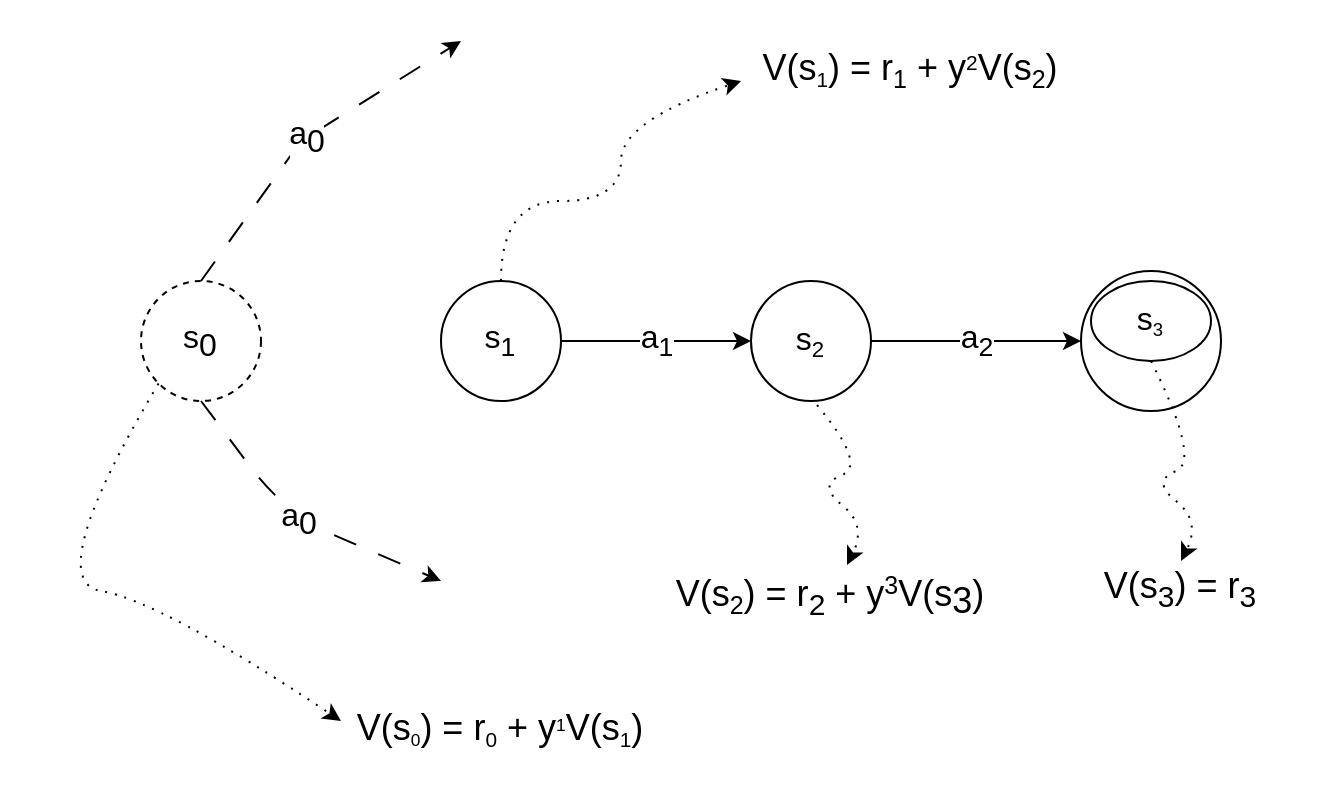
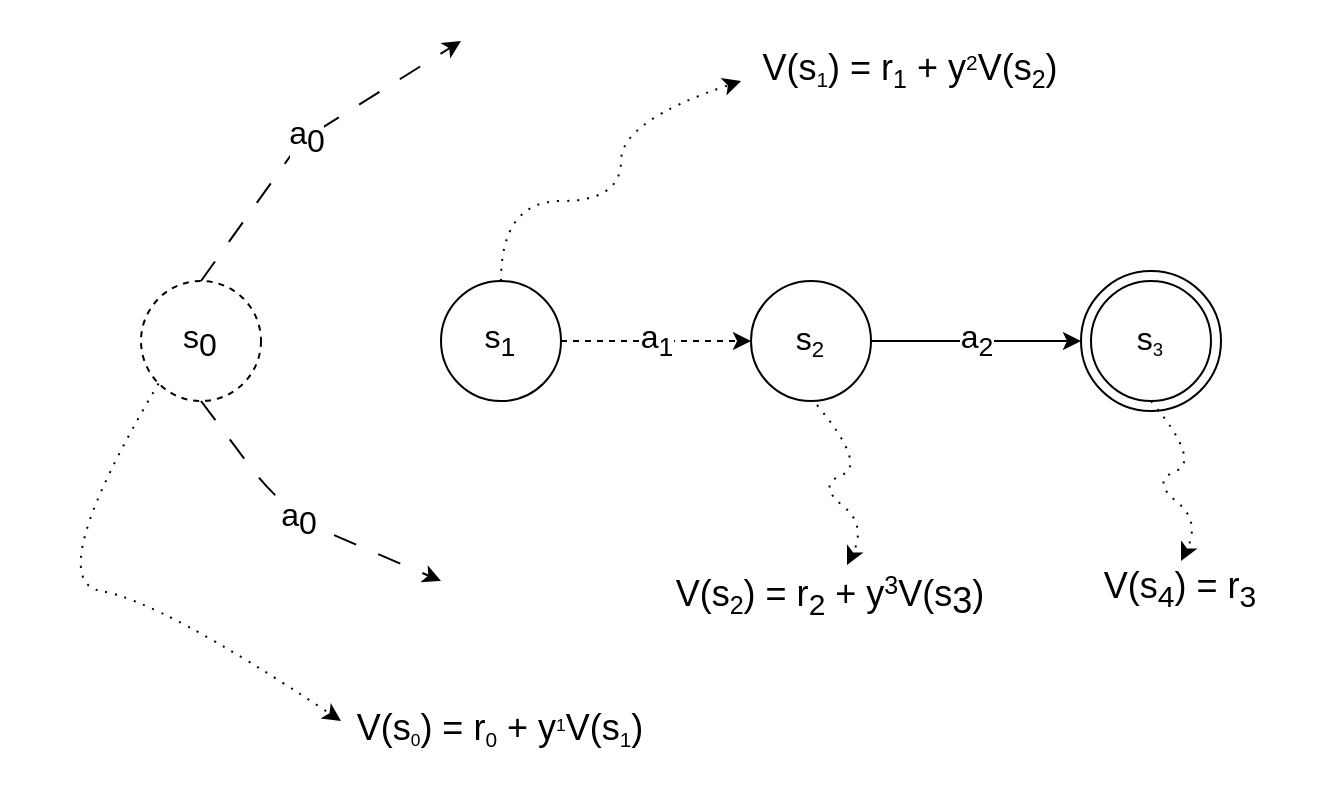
node "s3": size 120x80 -> 120x120
edge "s1" -> "s2": style solid -> dashed
node "V(s3) = r3": label "V(s3) = r3" -> "V(s4) = r3"
